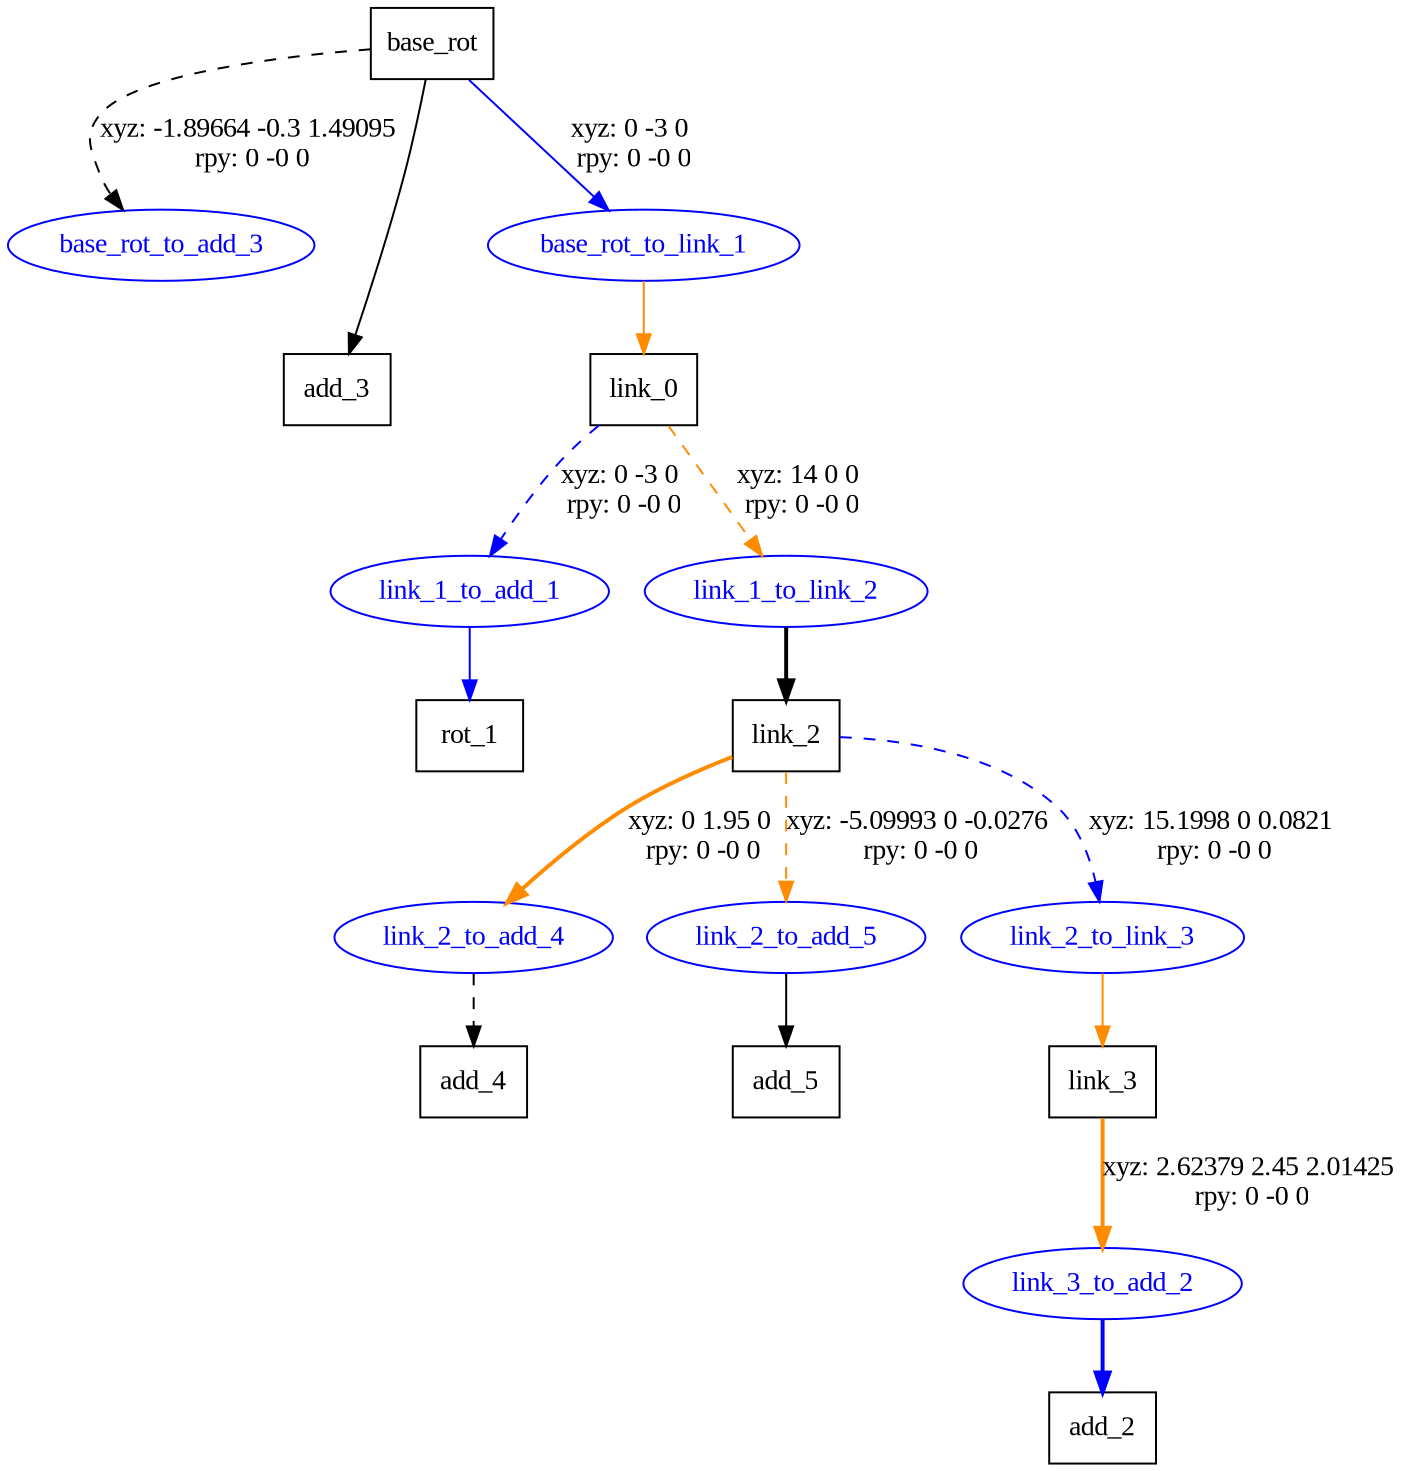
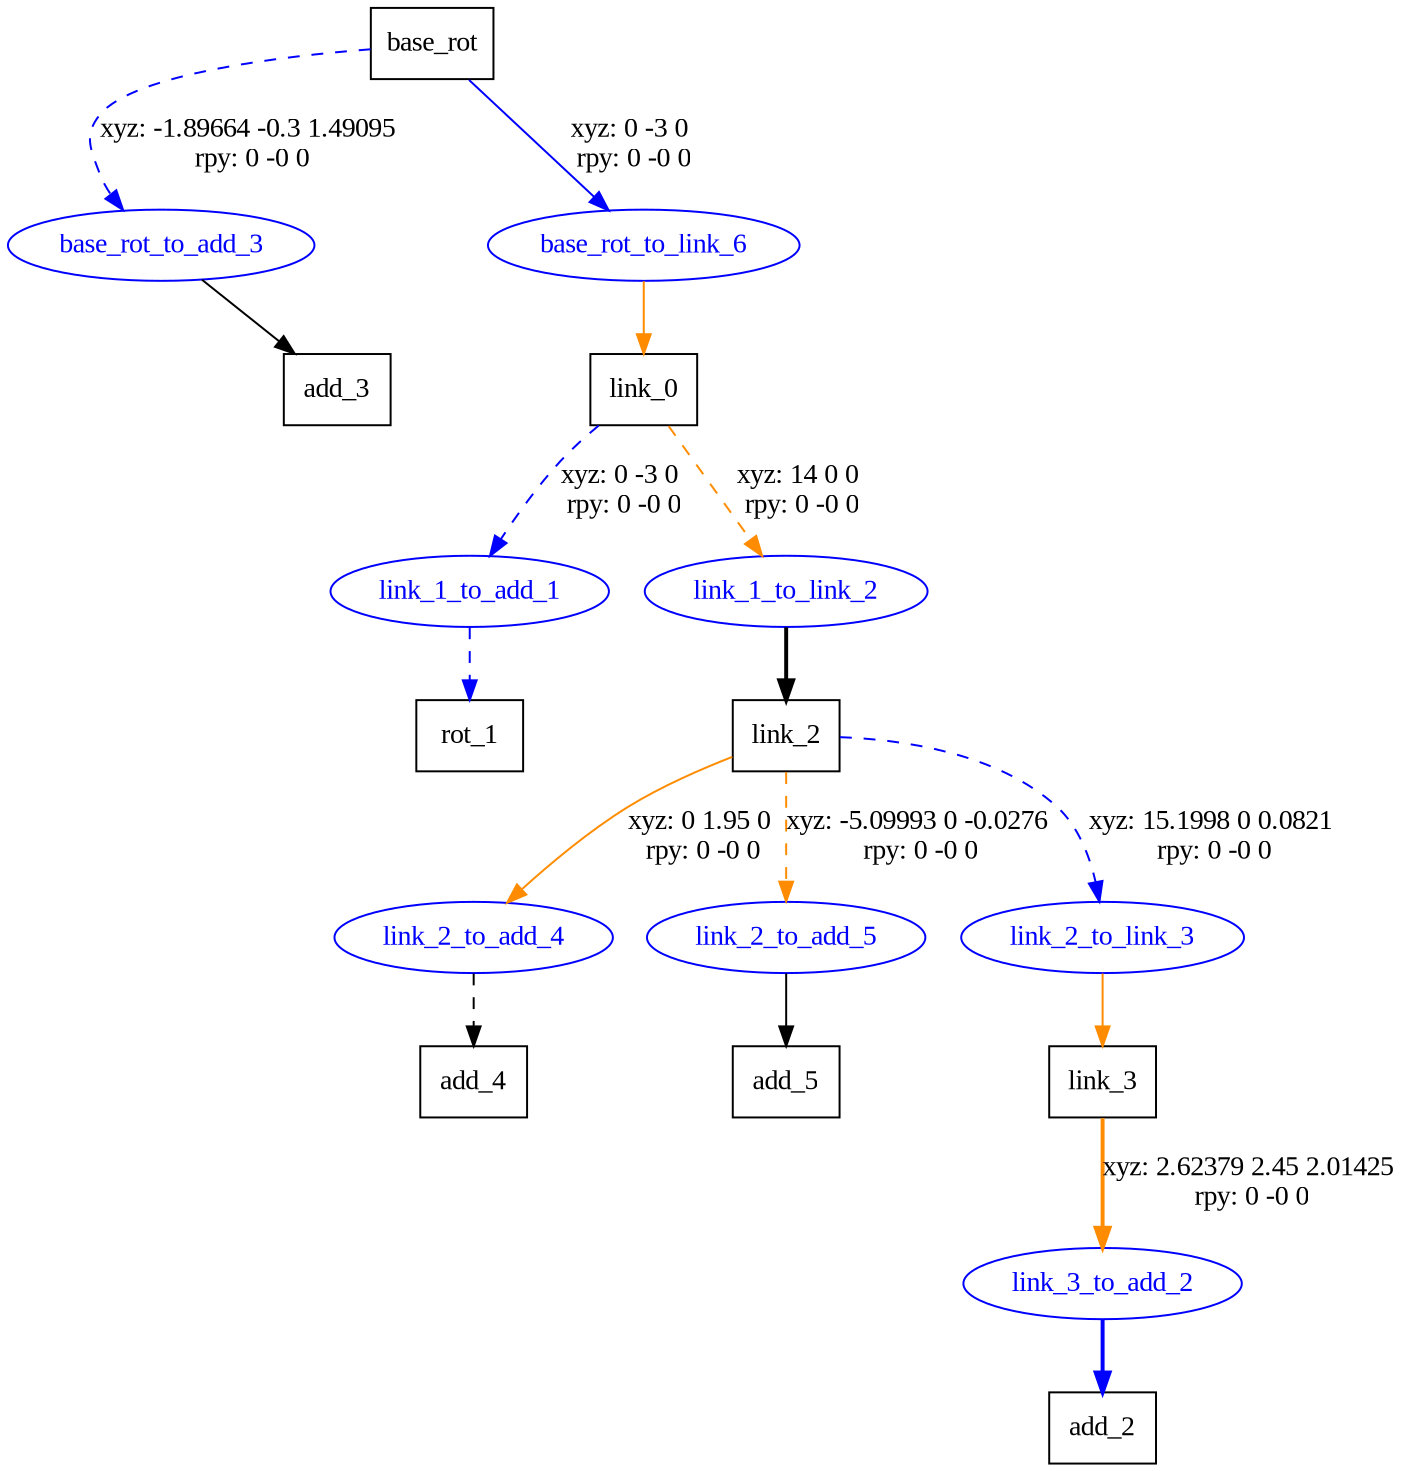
edge "base_rot" -> "base_rot_to_add_3": color black -> blue
edge "base_rot" -> "add_3": now "base_rot_to_add_3" -> "add_3"
node "base_rot_to_link_1": label "base_rot_to_link_1" -> "base_rot_to_link_6"
edge "link_1_to_add_1" -> "rot_1": style solid -> dashed
edge "link_2" -> "link_2_to_add_4": style bold -> solid
